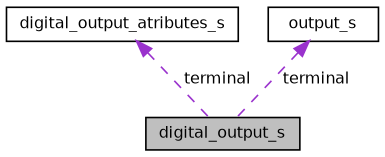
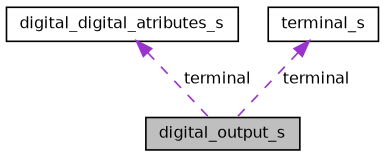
node "digital_output_atributes_s": label "digital_output_atributes_s" -> "digital_digital_atributes_s"
node "output_s": label "output_s" -> "terminal_s"
